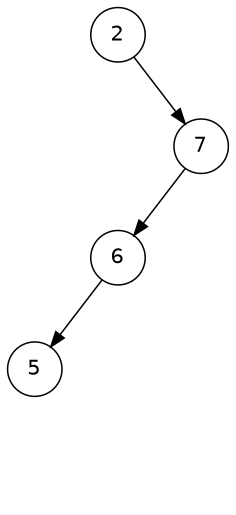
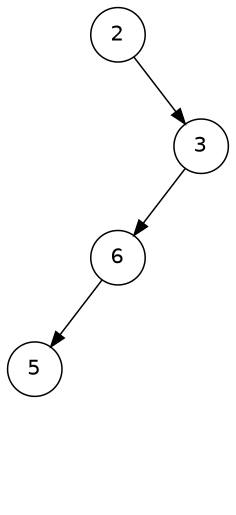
node "7": label "7" -> "3"
